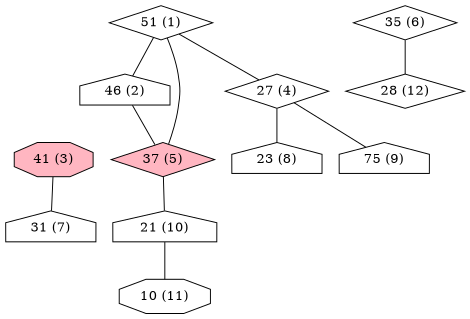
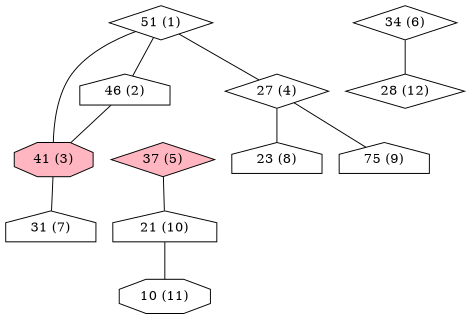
node "35 (6)": label "35 (6)" -> "34 (6)"
edge "51 (1)" -- "37 (5)": now "51 (1)" -- "41 (3)"
edge "46 (2)" -- "37 (5)": now "46 (2)" -- "41 (3)"
